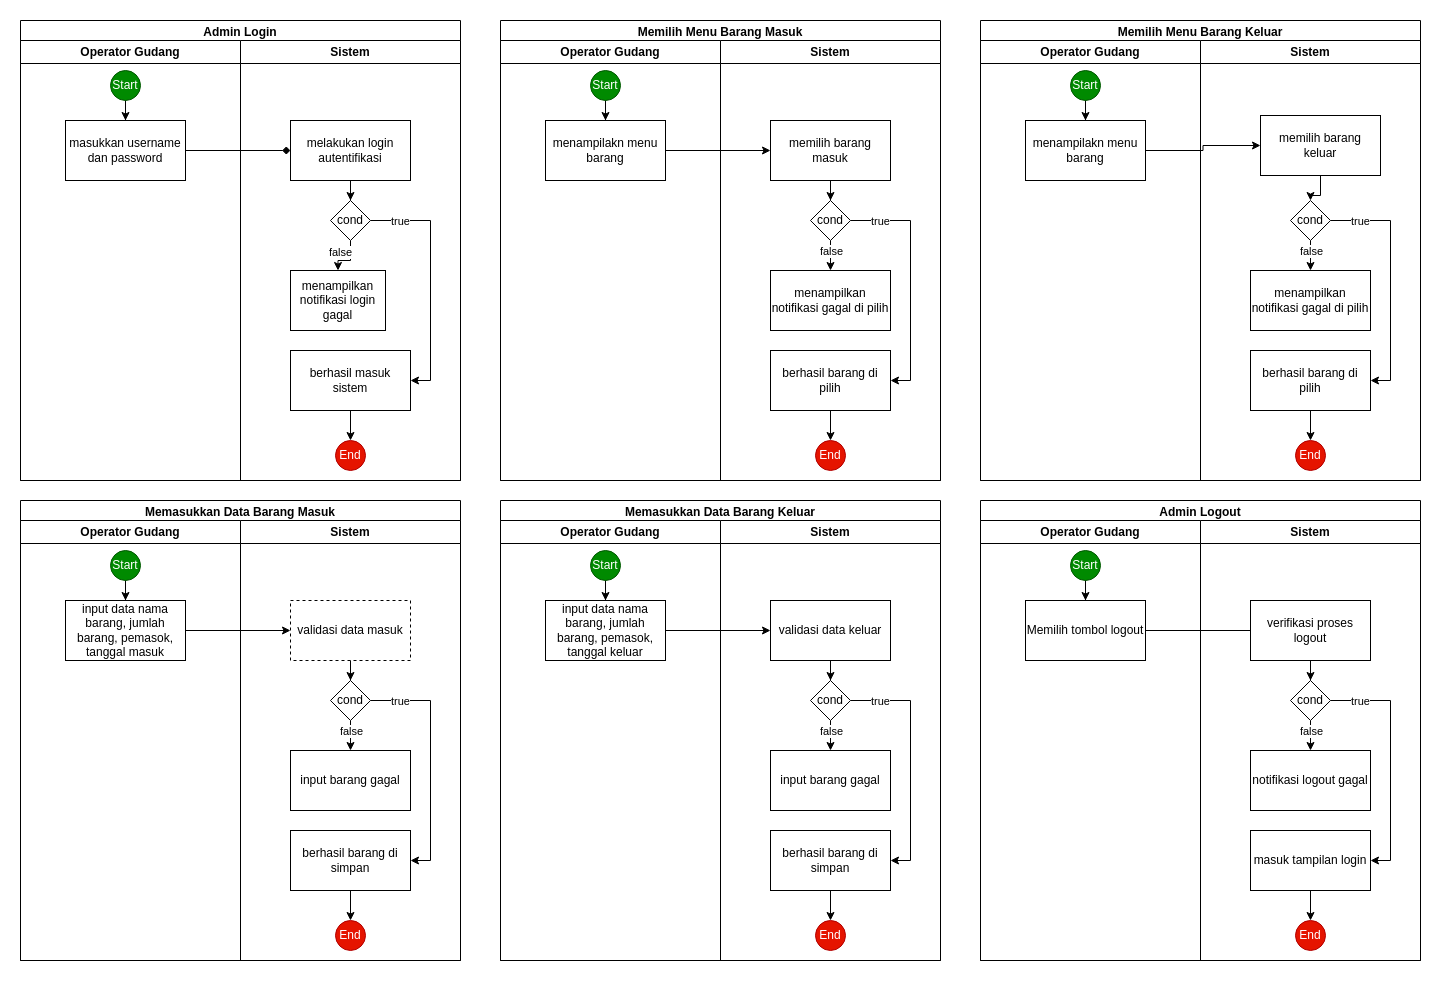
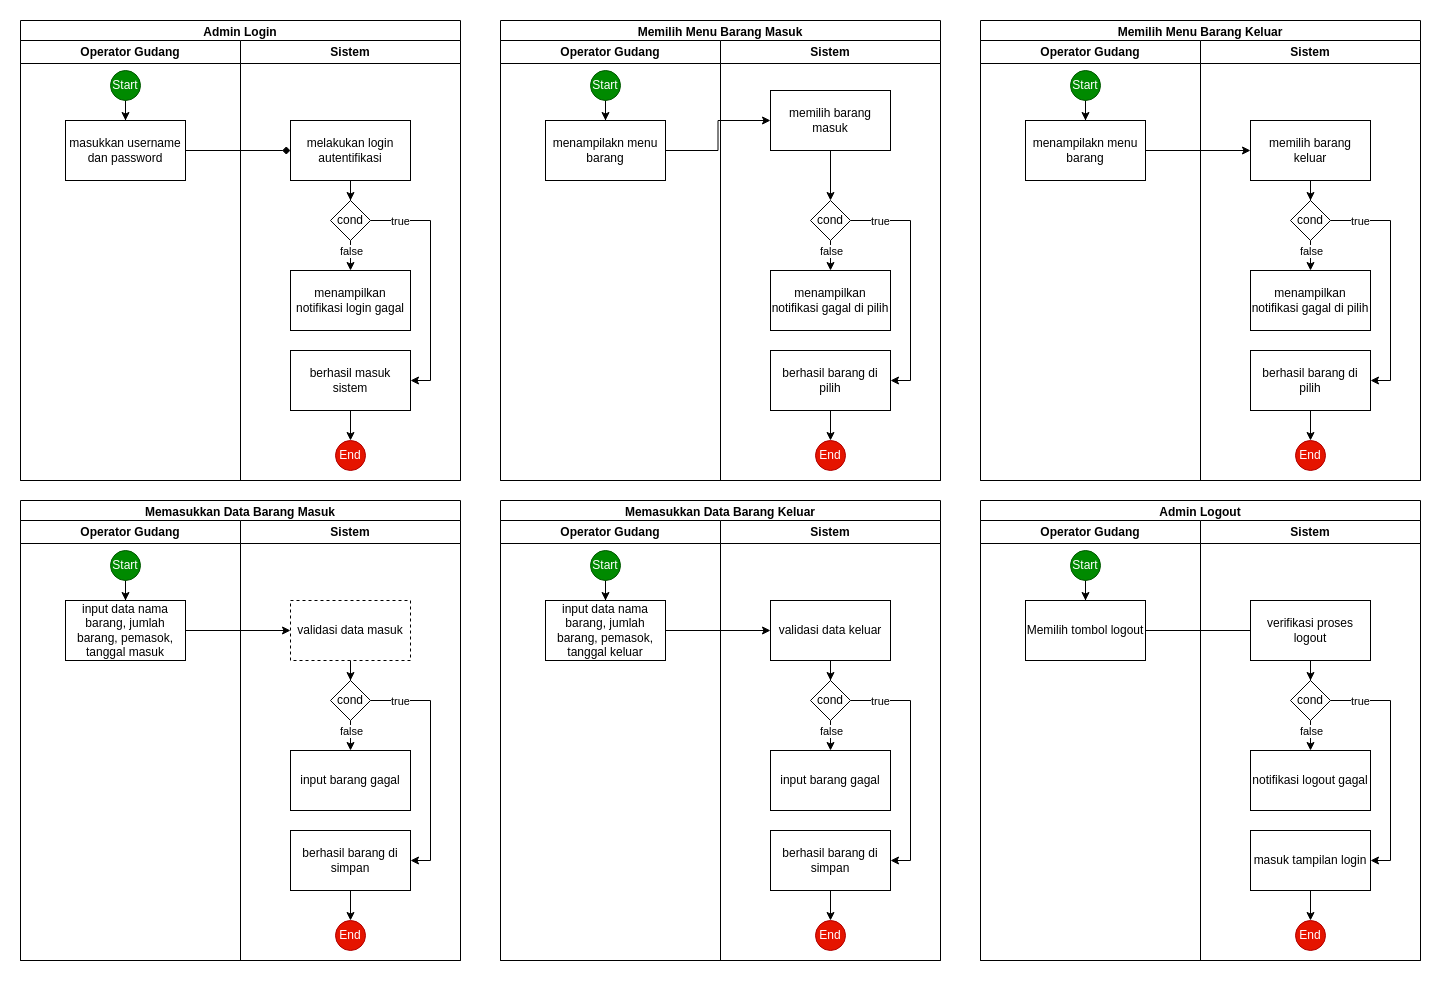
node "memilih barang keluar": moved (1321, 146) -> (1311, 151)
node "memilih barang masuk": moved (831, 151) -> (831, 121)
node "menampilkan notifikasi login gagal": size 95x60 -> 120x60
